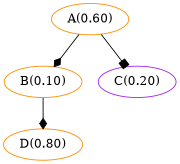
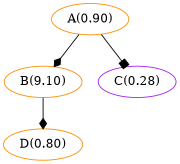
node "A(0.60)": label "A(0.60)" -> "A(0.90)"
node "B(0.10)": label "B(0.10)" -> "B(9.10)"
node "C(0.20)": label "C(0.20)" -> "C(0.28)"
